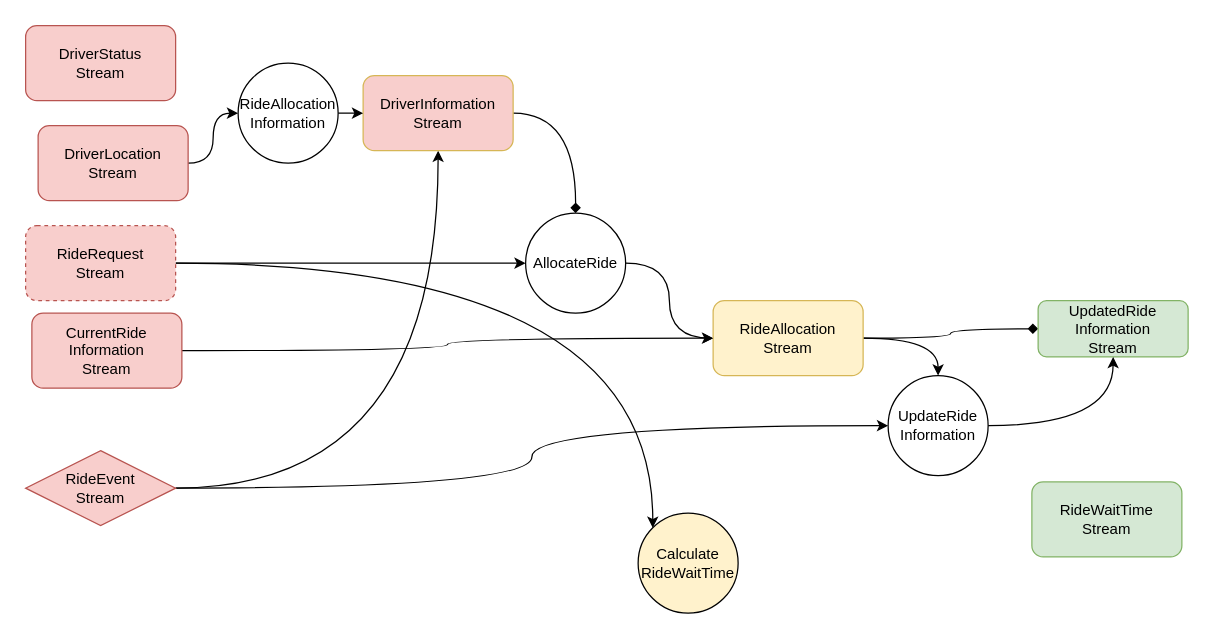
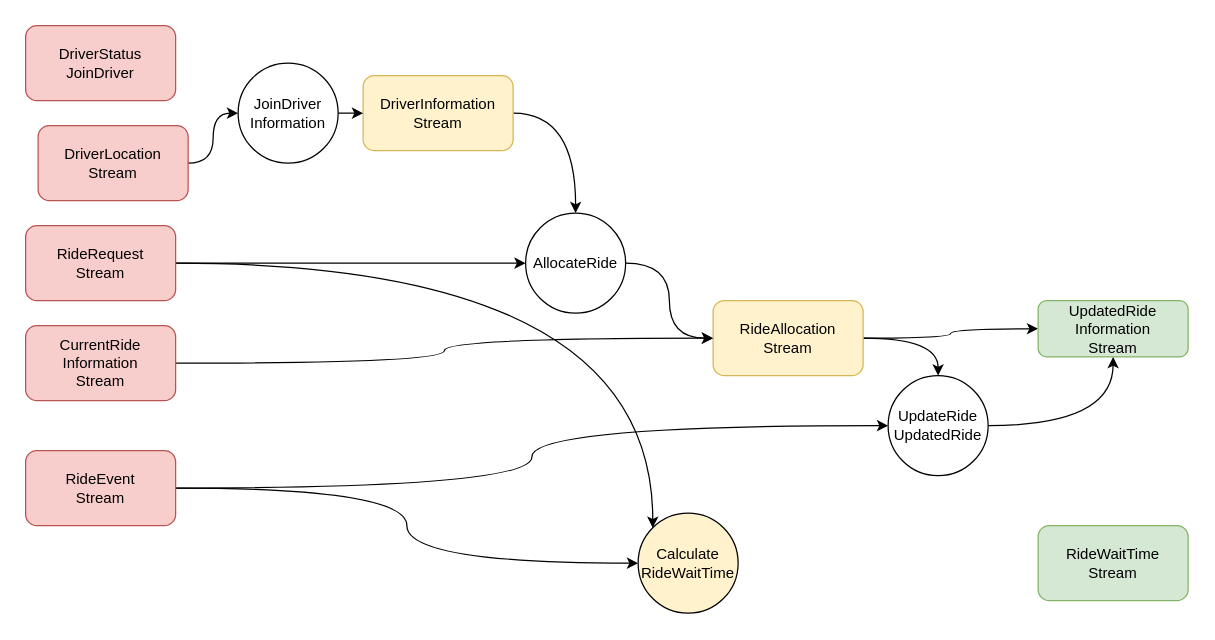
node "DriverStatus Stream": label "DriverStatus Stream" -> "DriverStatus JoinDriver"
node "RideAllocation Information": label "RideAllocation Information" -> "JoinDriver Information"
node "DriverInformation Stream": fillcolor #f8cecc -> #fff2cc
edge "DriverInformation Stream" -> "AllocateRide": arrowhead diamond -> classic
node "RideRequest Stream": style dashed -> solid
edge "AllocateRide" -> "RideAllocation Stream": arrowhead open -> classic
edge "RideAllocation Stream" -> "UpdatedRide Information Stream": arrowhead diamond -> classic
node "CurrentRide Information Stream": moved (107, 351) -> (101, 363)
edge "RideEvent Stream" -> "DriverInformation Stream": now "RideEvent Stream" -> "Calculate RideWaitTime"
node "UpdateRide Information": label "UpdateRide Information" -> "UpdateRide UpdatedRide"
node "RideEvent Stream": shape diamond -> rounded rectangle
node "RideWaitTime Stream": moved (1107, 519) -> (1113, 563)
